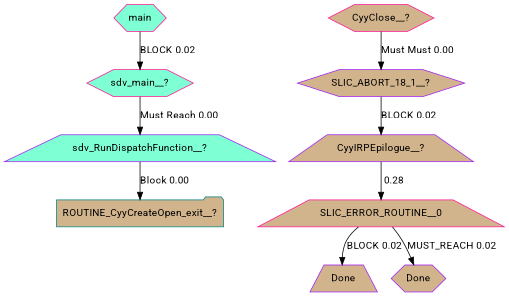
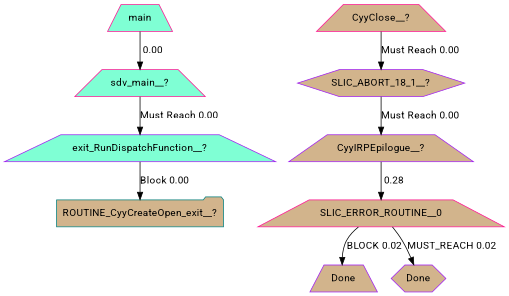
node "main": shape hexagon -> trapezium
node "CyyClose__?": shape hexagon -> trapezium
edge "main" -> "sdv_main__?": label "BLOCK 0.02" -> " 0.00"
edge "CyyClose__?" -> "SLIC_ABORT_18_1__?": label "Must Must 0.00" -> "Must Reach 0.00"
node "sdv_main__?": shape hexagon -> trapezium
edge "SLIC_ABORT_18_1__?" -> "CyyIRPEpilogue__?": label "BLOCK 0.02" -> "Must Reach 0.00"
node "sdv_RunDispatchFunction__?": label "sdv_RunDispatchFunction__?" -> "exit_RunDispatchFunction__?"
